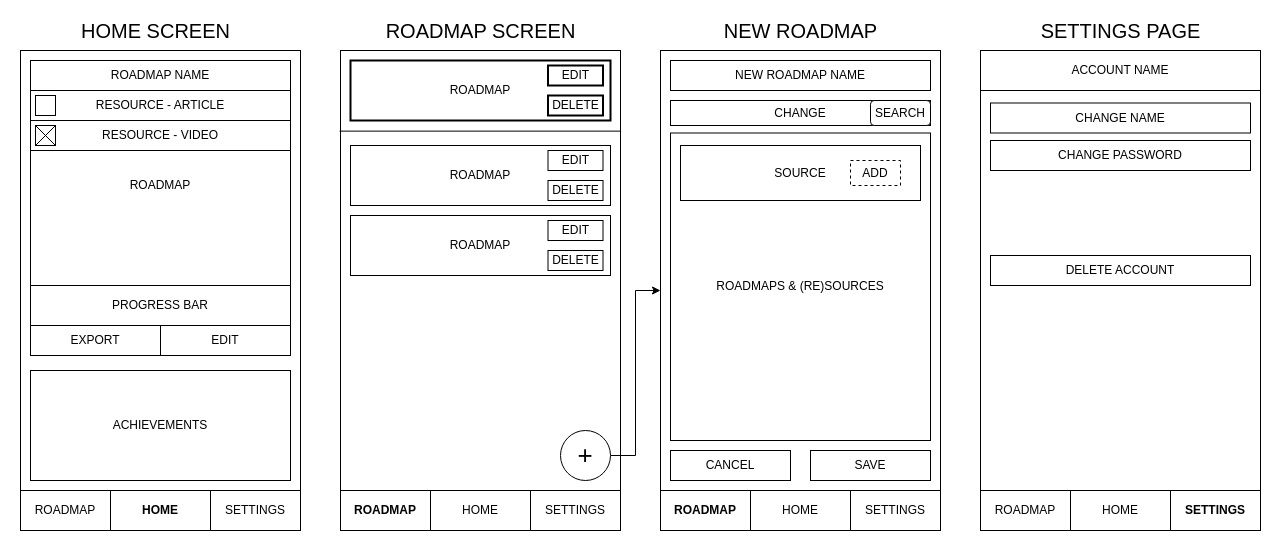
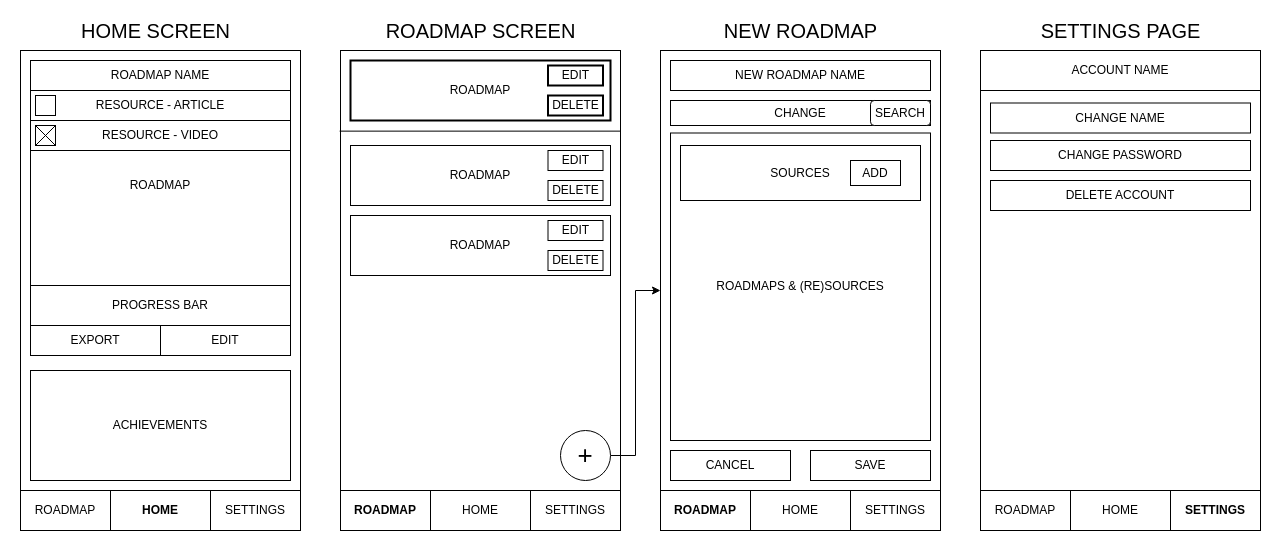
node "ADD": style dashed -> solid
node "SOURCE": label "SOURCE" -> "SOURCES"
node "DELETE ACCOUNT": moved (1121, 271) -> (1121, 196)
